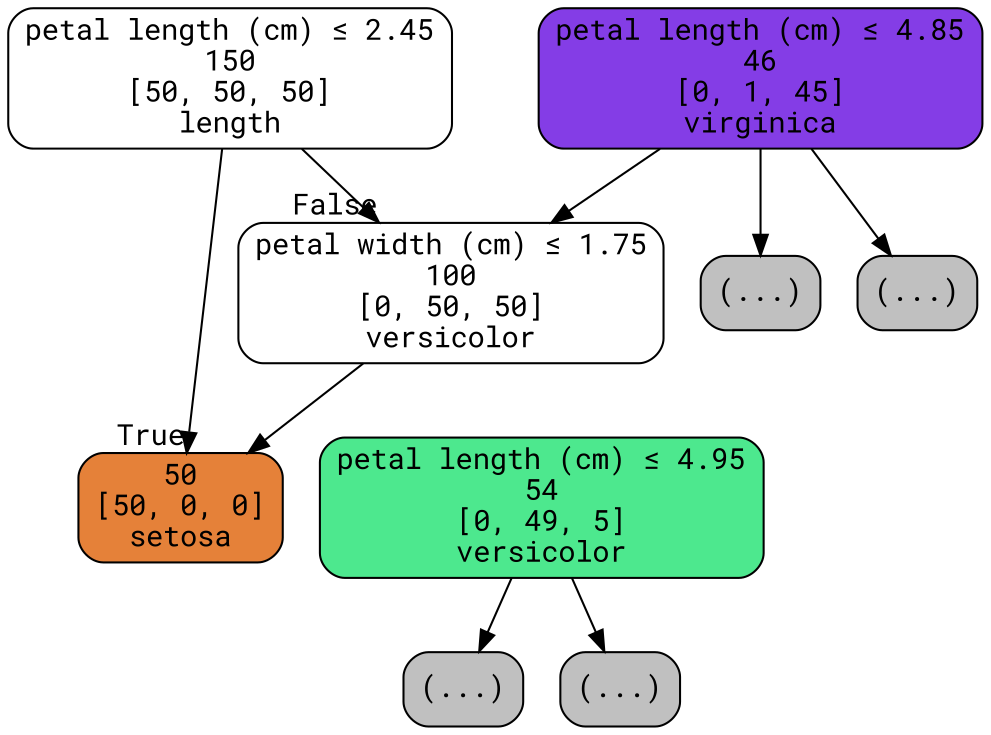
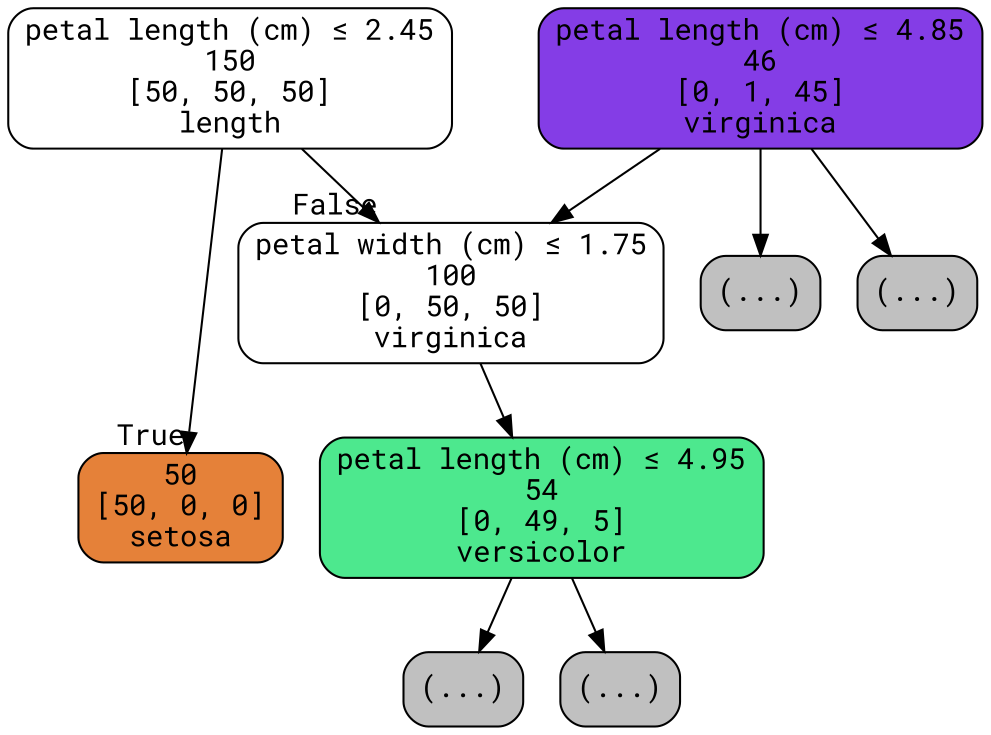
node "petal width (cm) ≤ 1.75": text "versicolor" -> "virginica"
edge "petal width (cm) ≤ 1.75" -> "50": now "petal width (cm) ≤ 1.75" -> "petal length (cm) ≤ 4.95"
